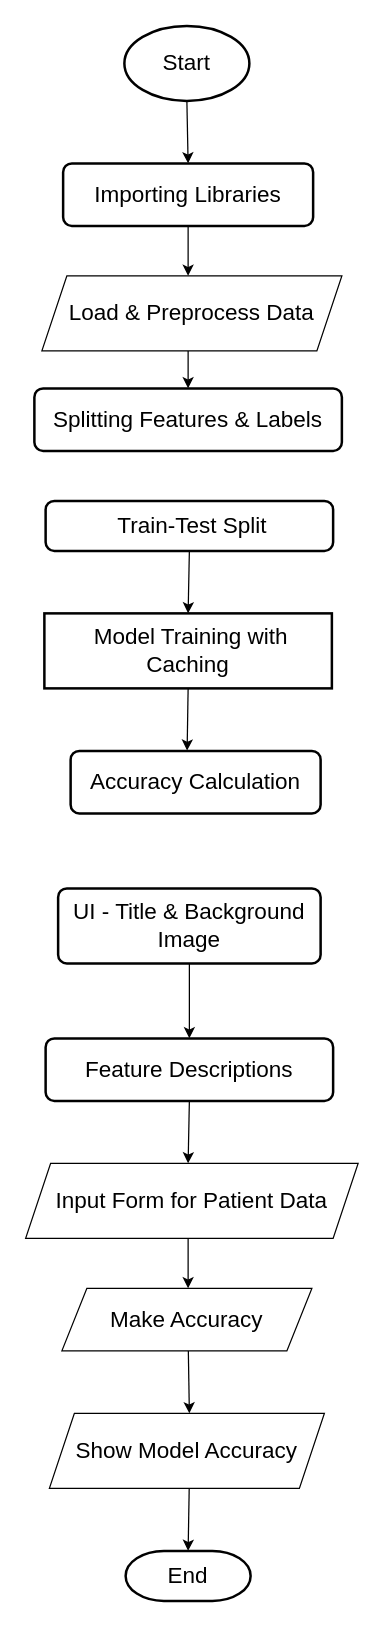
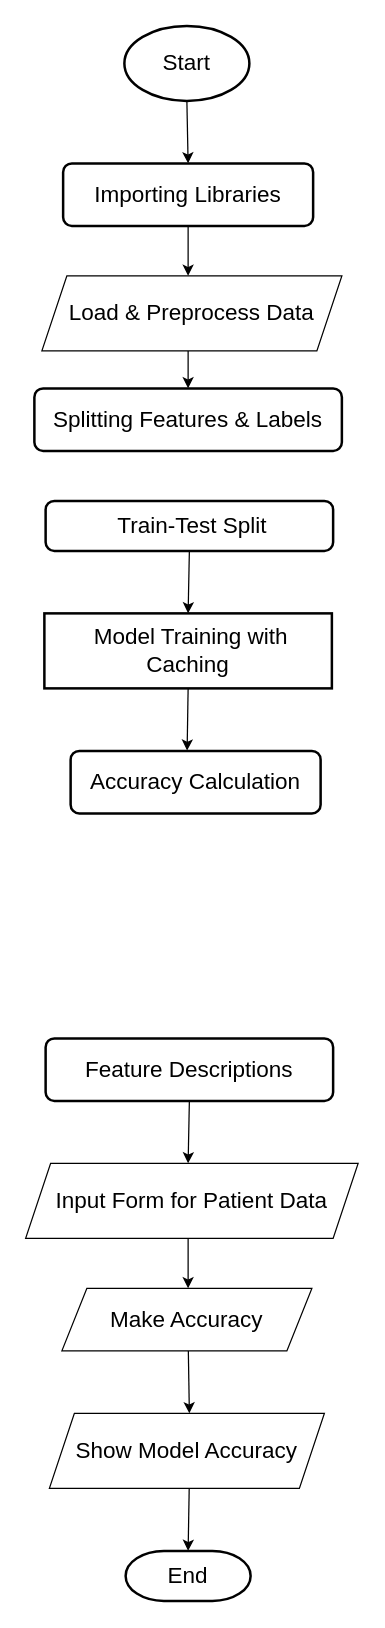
node "UI - Title & Background Image": removed
edge "UI - Title & Background Image" -> "Feature Descriptions": removed
